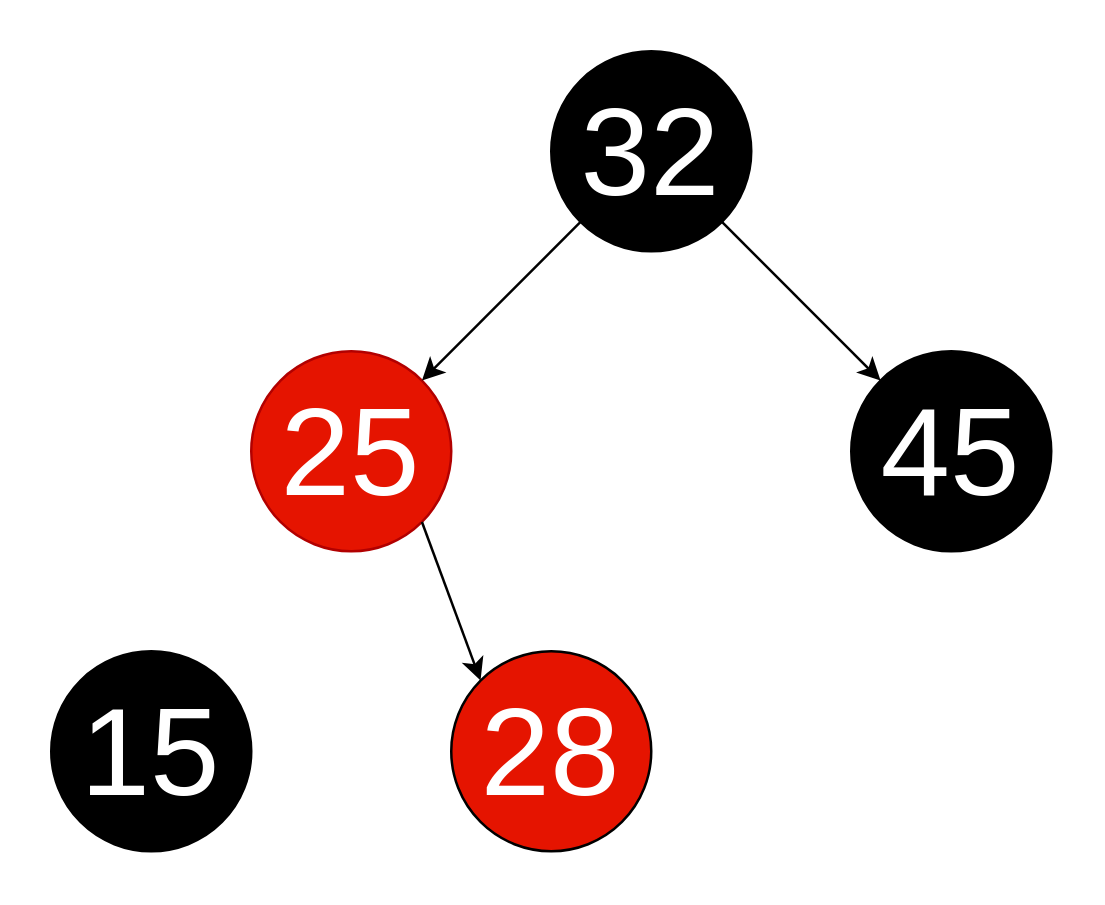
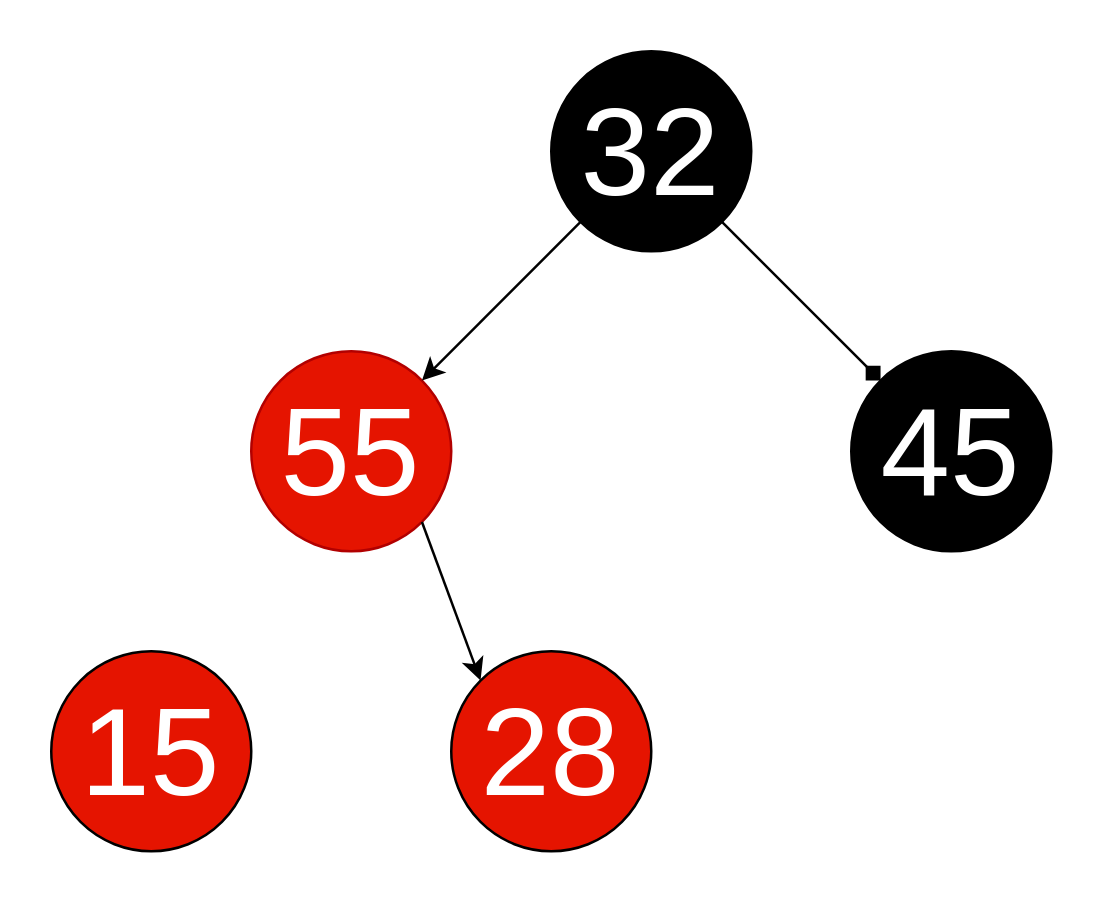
edge "32" -> "45": arrowhead classic -> diamond
node "25": label "25" -> "55"
node "15": fillcolor #000000 -> #e51400
